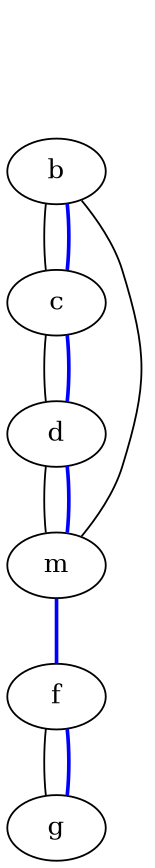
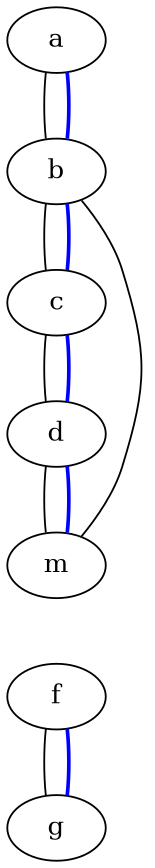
node "a": added
edge "m" -- "f": removed
